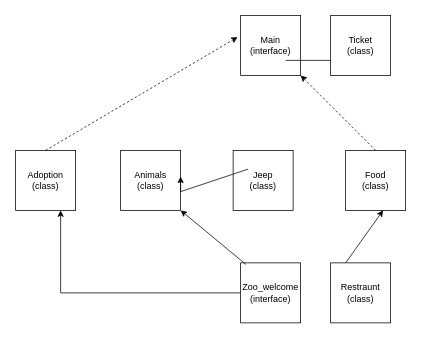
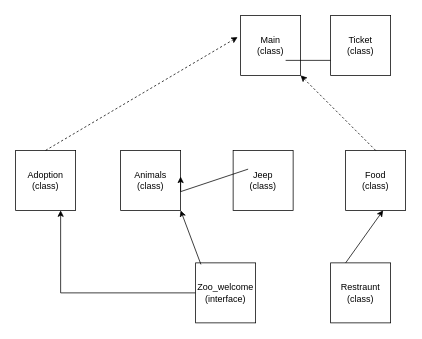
node "Main (interface)": label "Main (interface)" -> "Main (class)"
node "Zoo_welcome (interface)": moved (270, 293) -> (225, 293)
